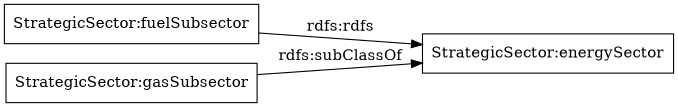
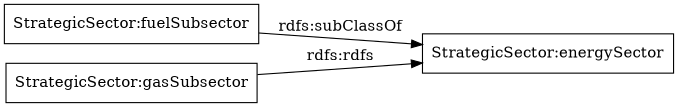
edge "StrategicSector:fuelSubsector" -> "StrategicSector:energySector": label "rdfs:rdfs" -> "rdfs:subClassOf"
edge "StrategicSector:gasSubsector" -> "StrategicSector:energySector": label "rdfs:subClassOf" -> "rdfs:rdfs"
